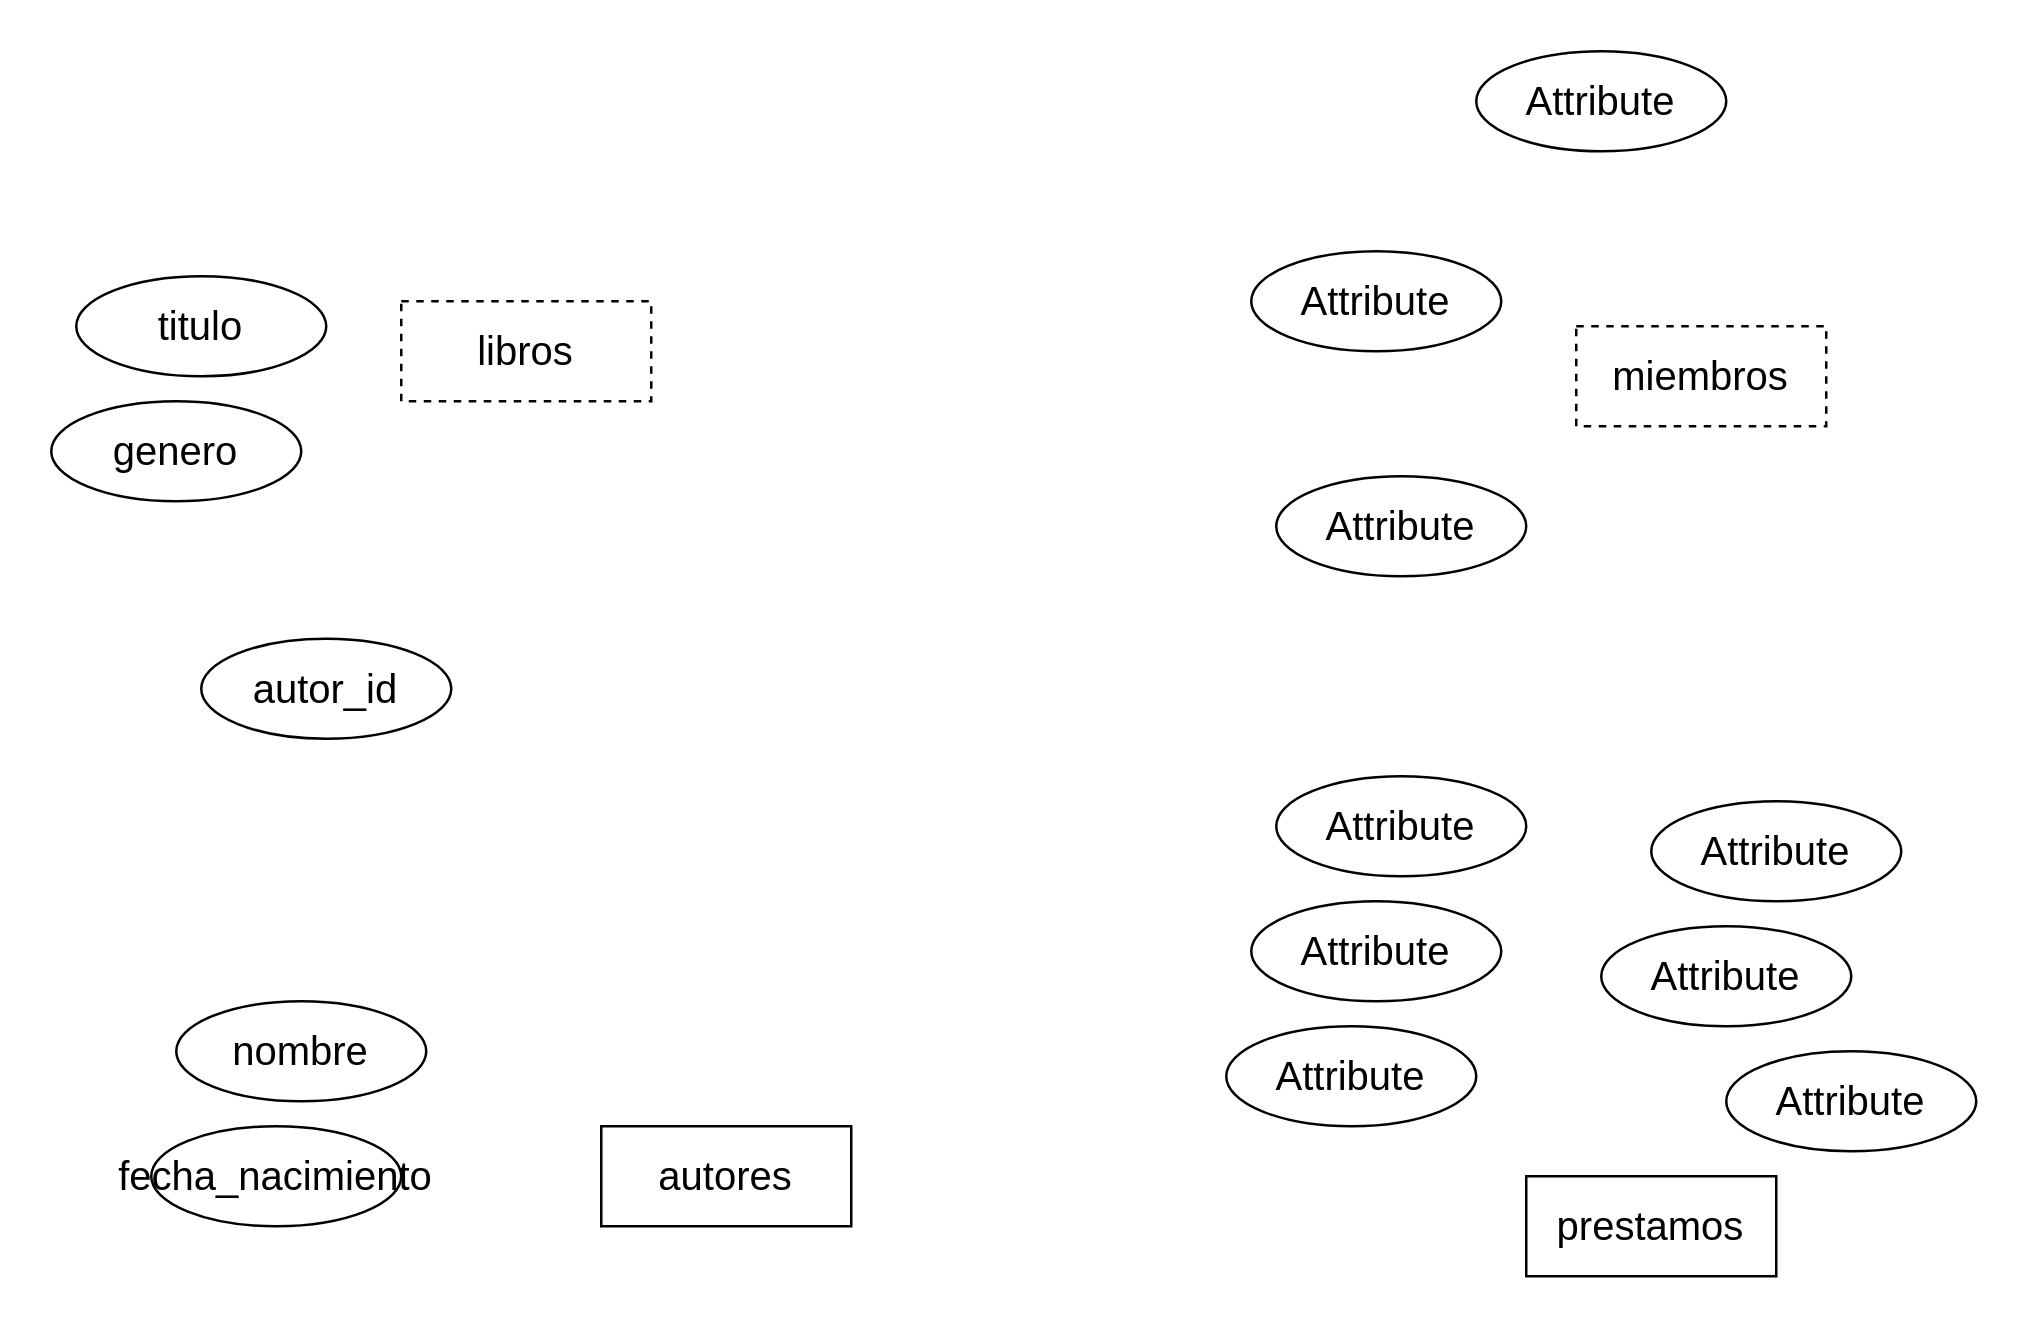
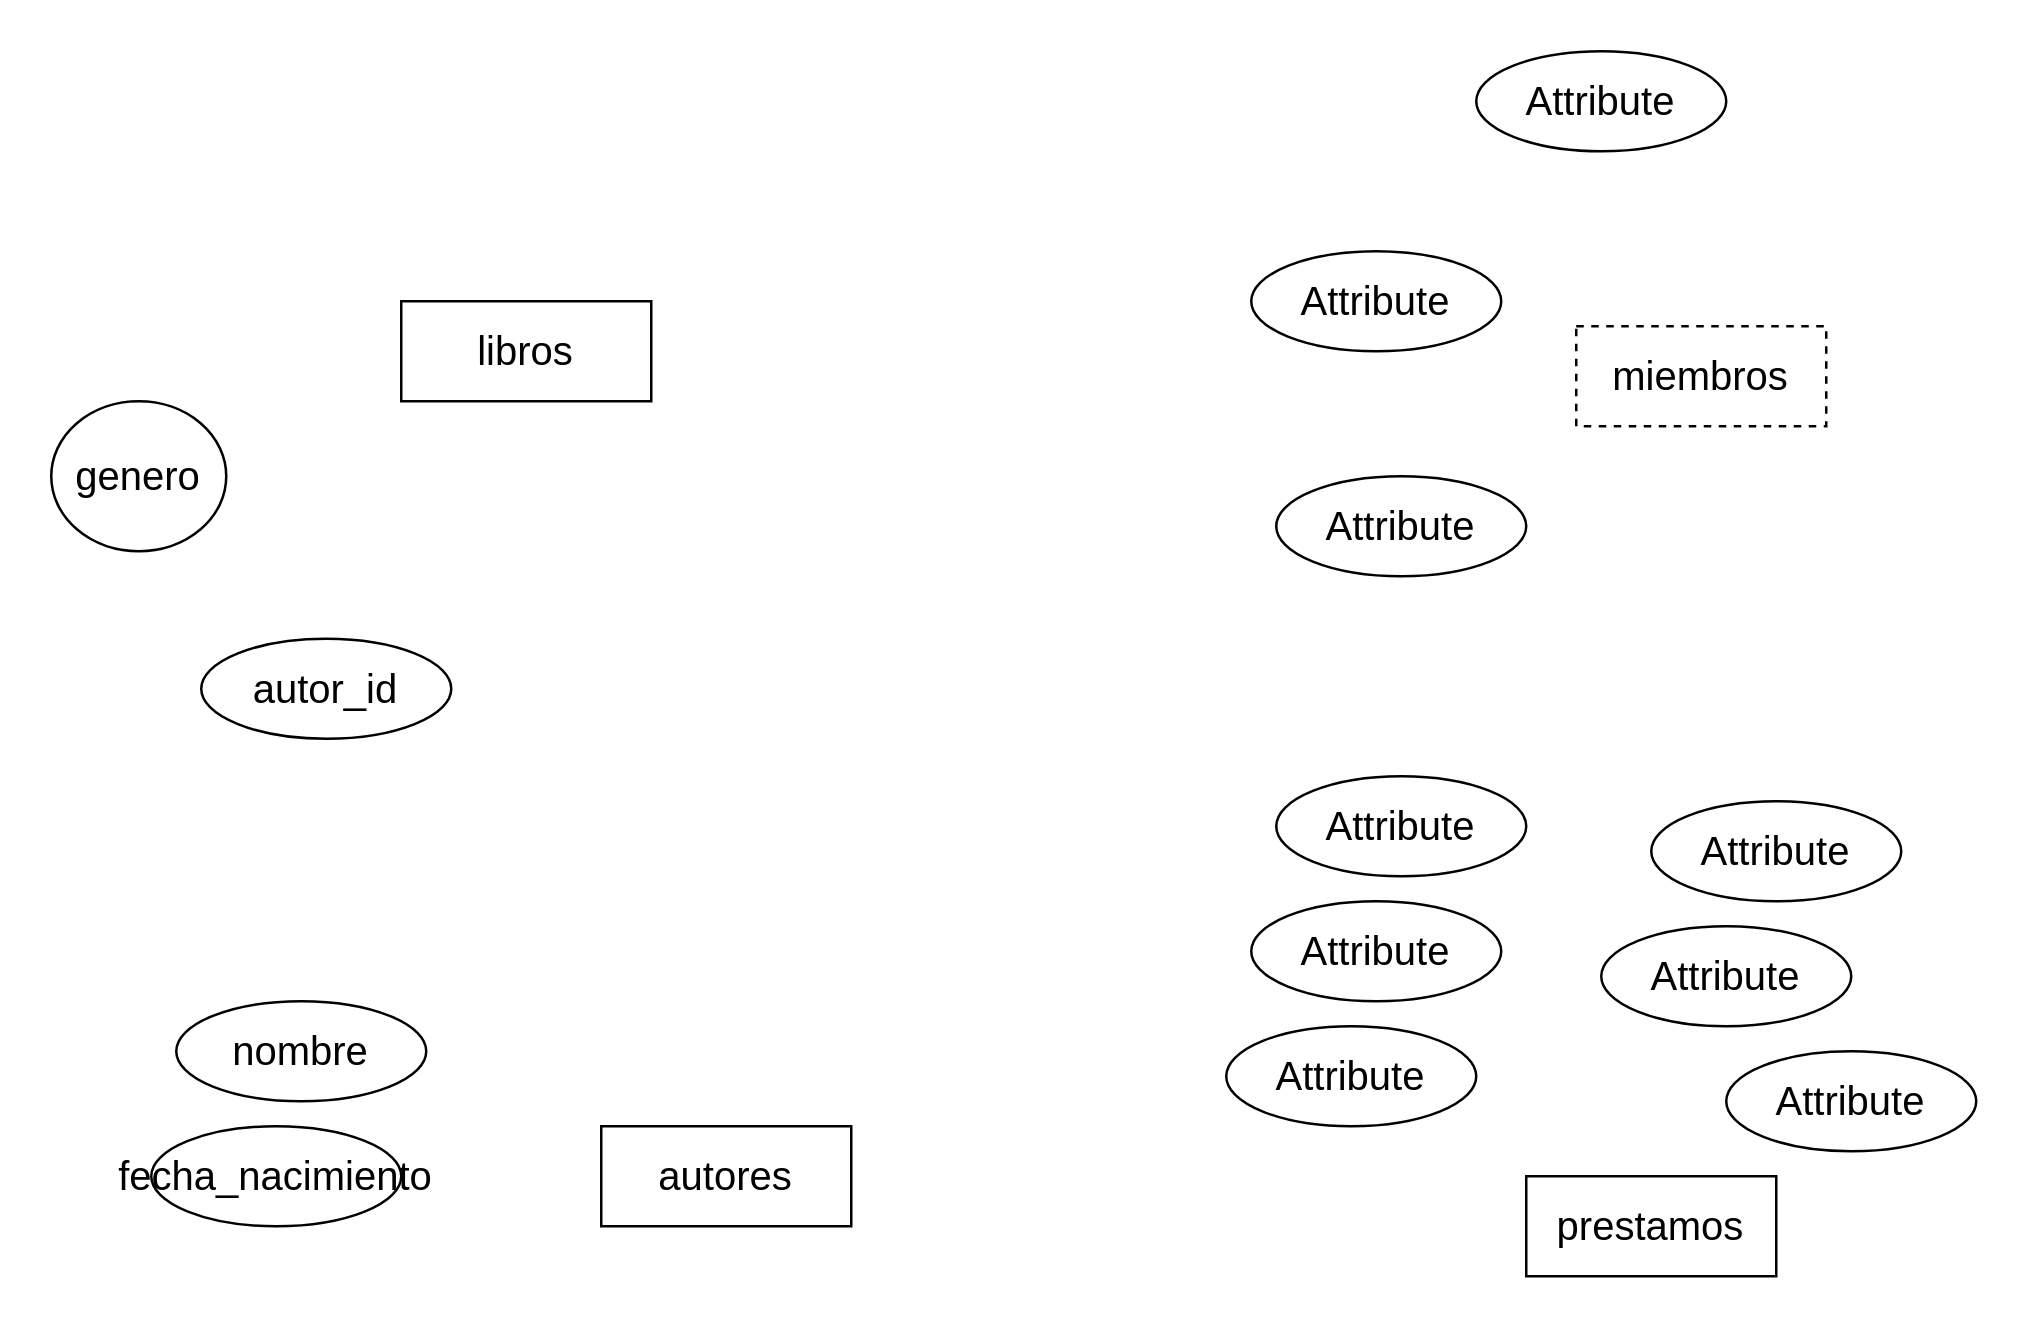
node "titulo": removed
node "libros": style dashed -> solid
node "genero": size 250x100 -> 175x150
